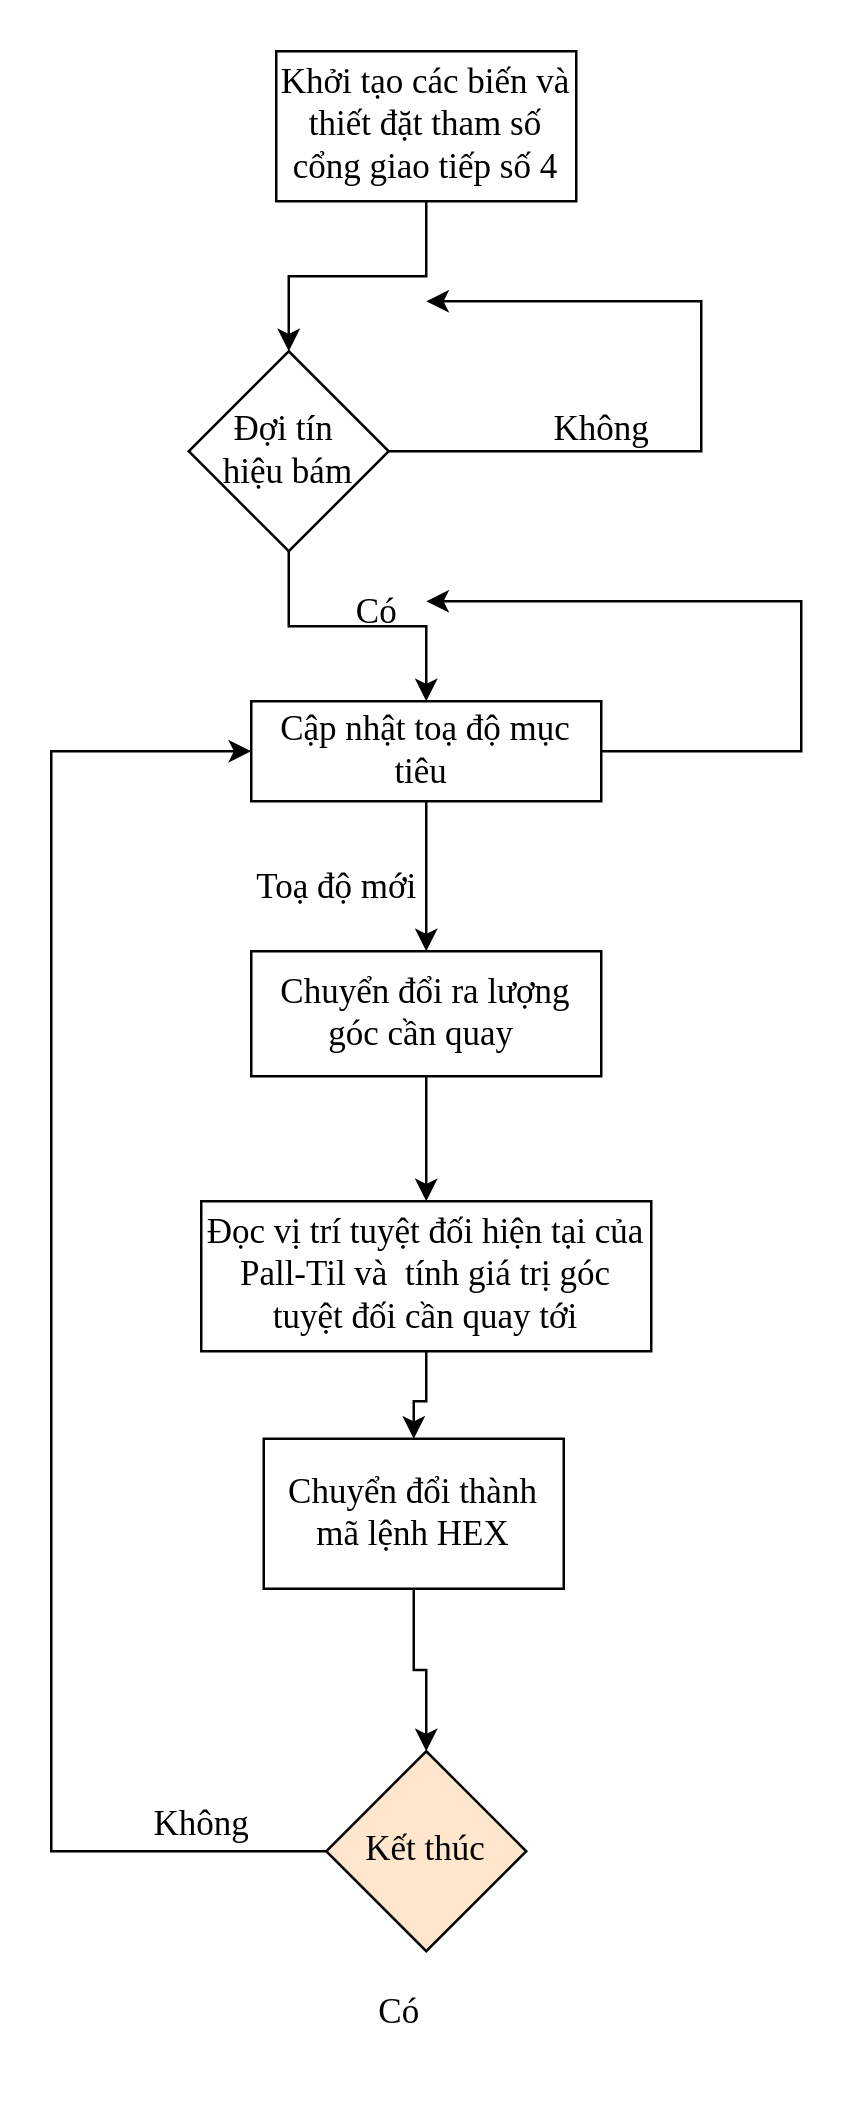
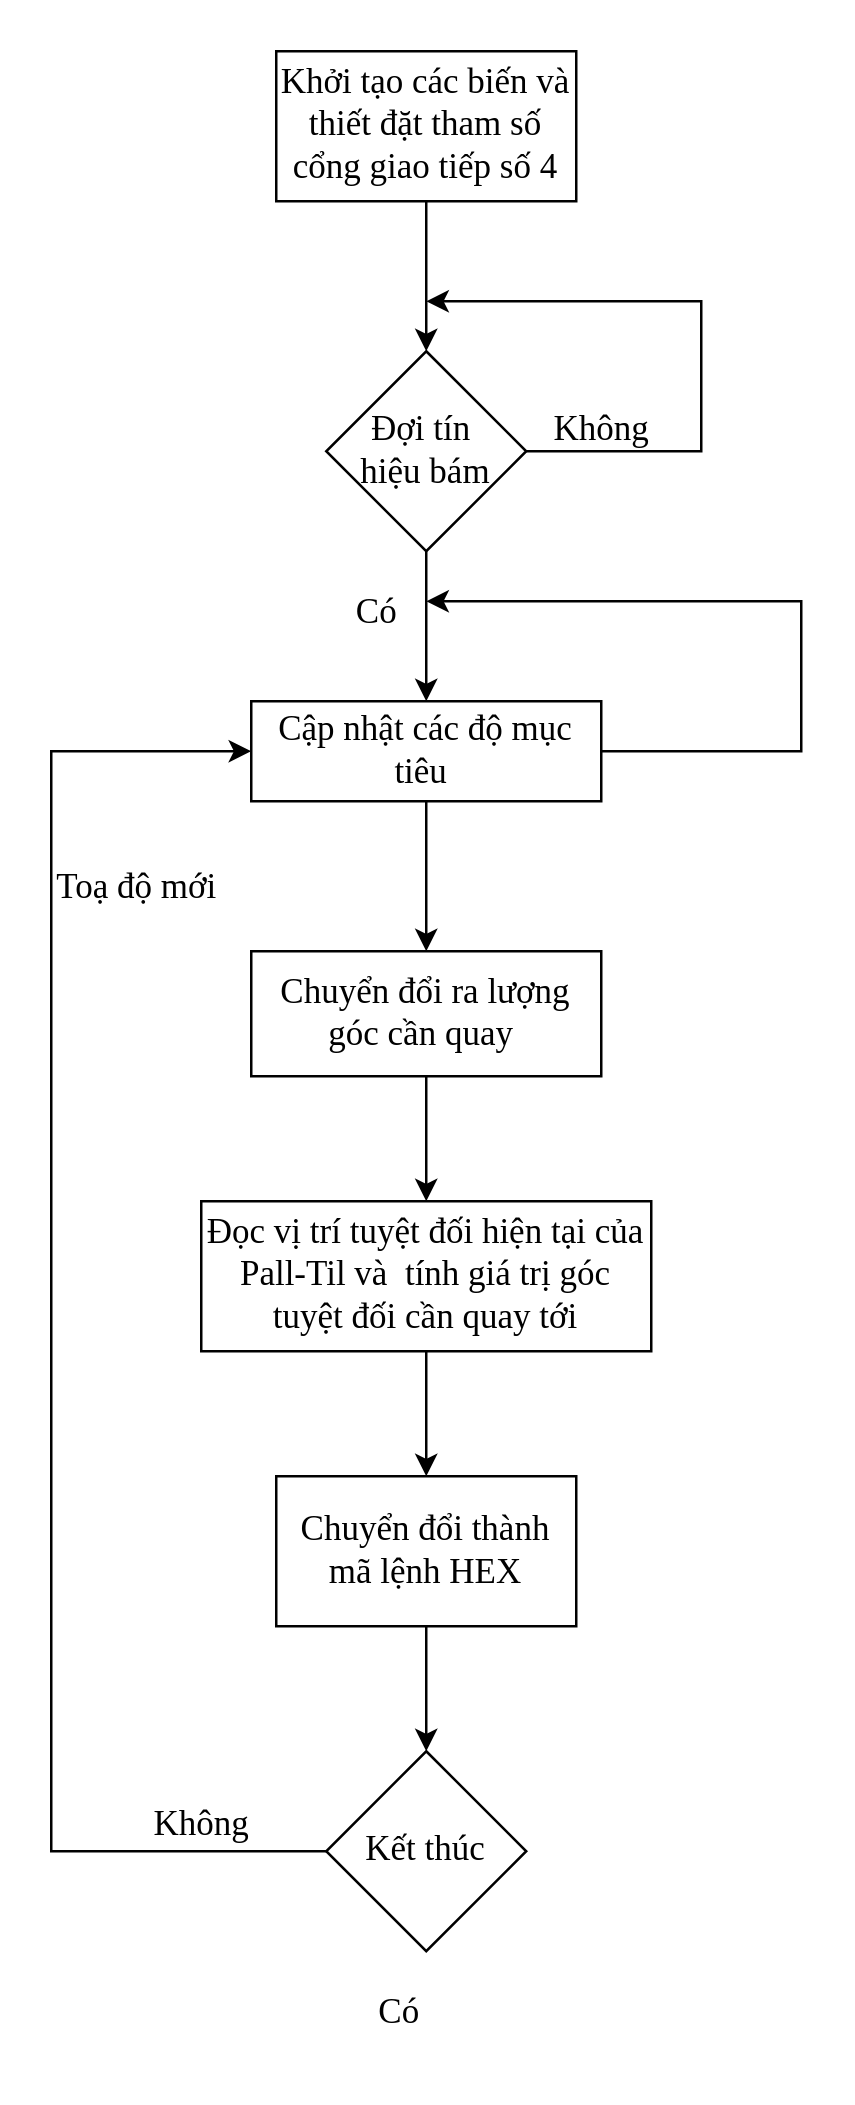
node "Đợi tín hiệu bám": moved (289, 451) -> (426, 451)
node "Cập nhật toạ độ mục tiêu": label "Cập nhật toạ độ mục tiêu" -> "Cập nhật các độ mục tiêu"
node "Toạ độ mới": moved (336, 889) -> (136, 889)
node "Chuyển đổi thành mã lệnh HEX": moved (414, 1514) -> (426, 1551)
node "Kết thúc": fillcolor #ffe6cc -> #ffffff
